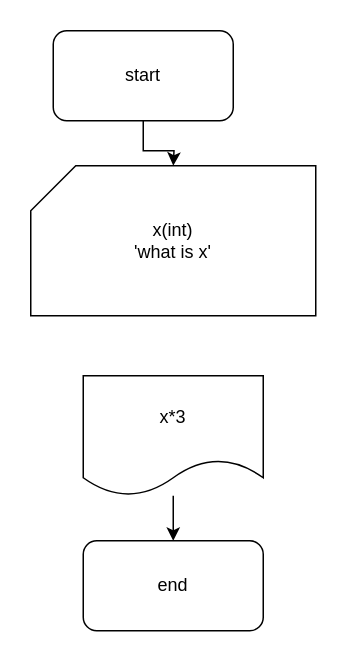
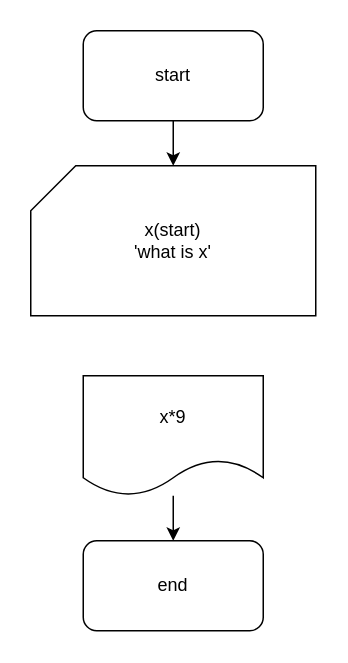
node "start": moved (143, 76) -> (173, 76)
node "x(int) 'what is x'": label "x(int) 'what is x'" -> "x(start) 'what is x'"
node "x*3": label "x*3" -> "x*9"
